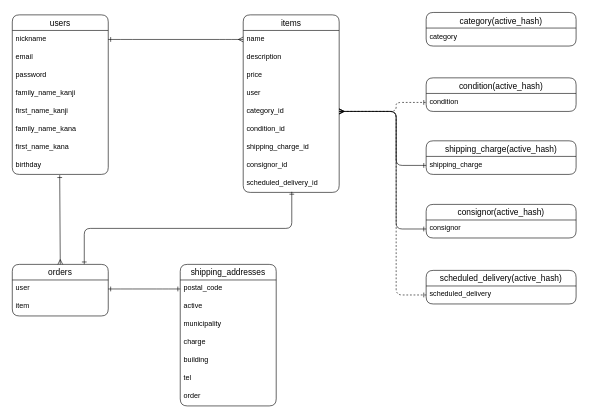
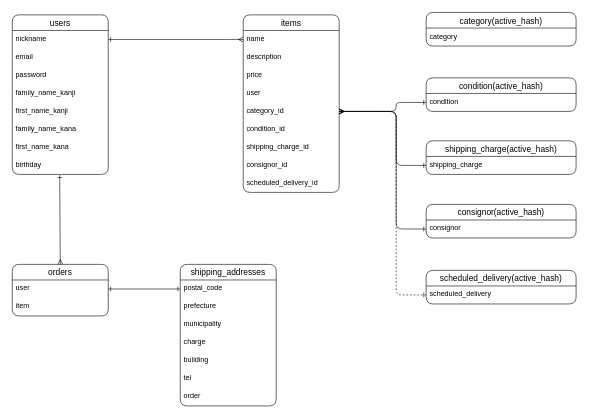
edge "condition" -- "category_id": style dashed -> solid
edge "scheduled_delivery_id" -- "orders": removed
node "active": label "active" -> "prefecture"
